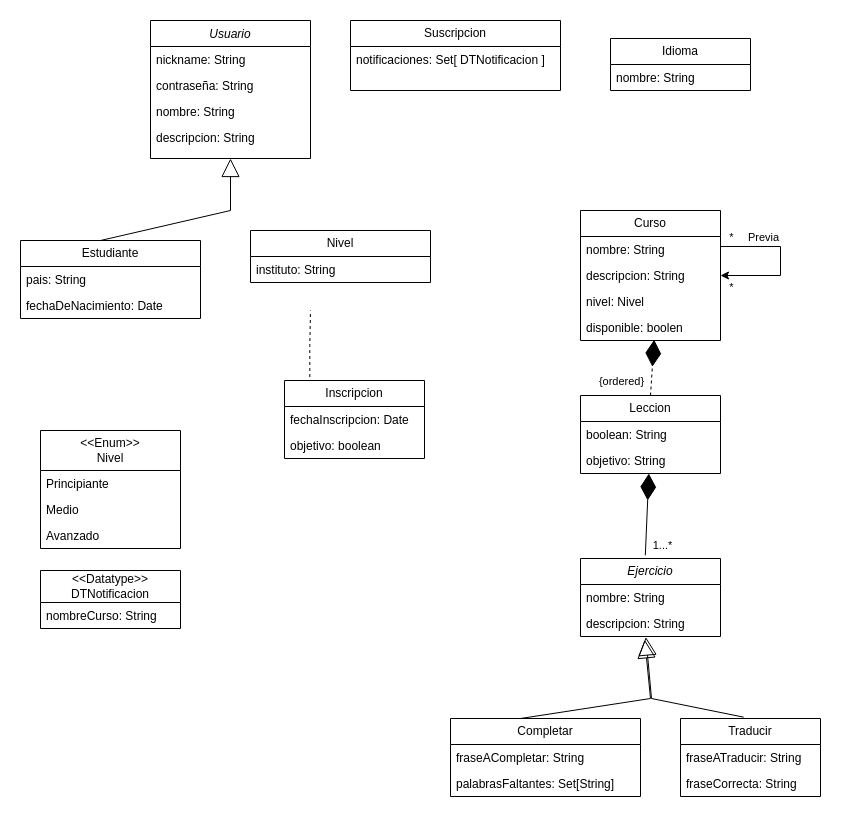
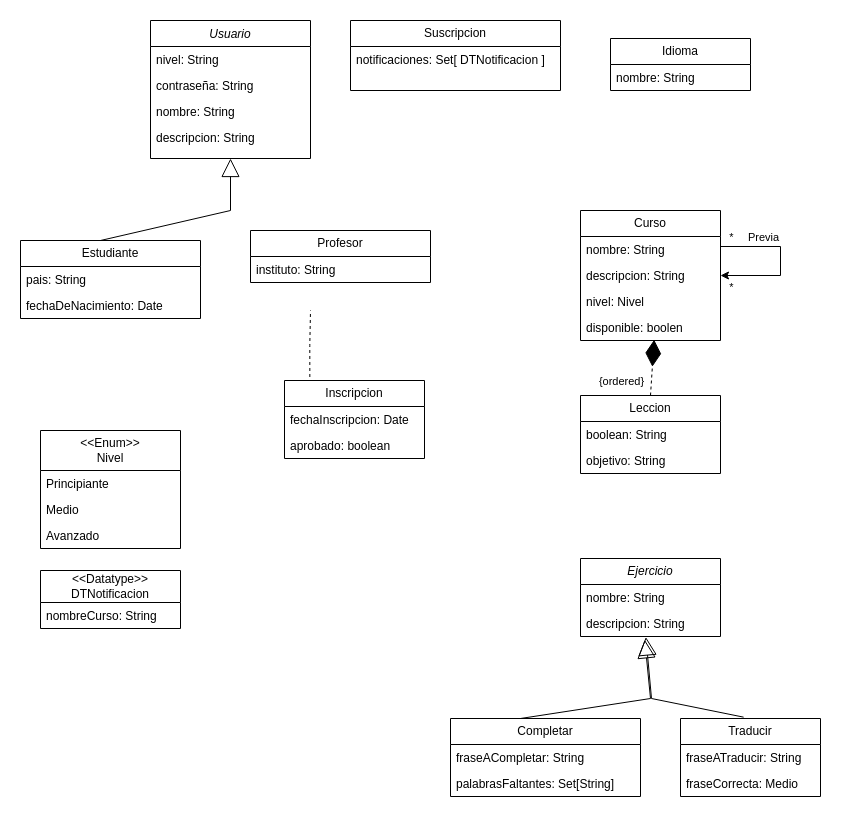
node "nickname: String": label "nickname: String" -> "nivel: String"
node "Nivel": label "Nivel" -> "Profesor"
node "objetivo: boolean": label "objetivo: boolean" -> "aprobado: boolean"
edge "Ejercicio" -> "Leccion": removed, label "1...*"
node "fraseCorrecta: String": label "fraseCorrecta: String" -> "fraseCorrecta: Medio"
